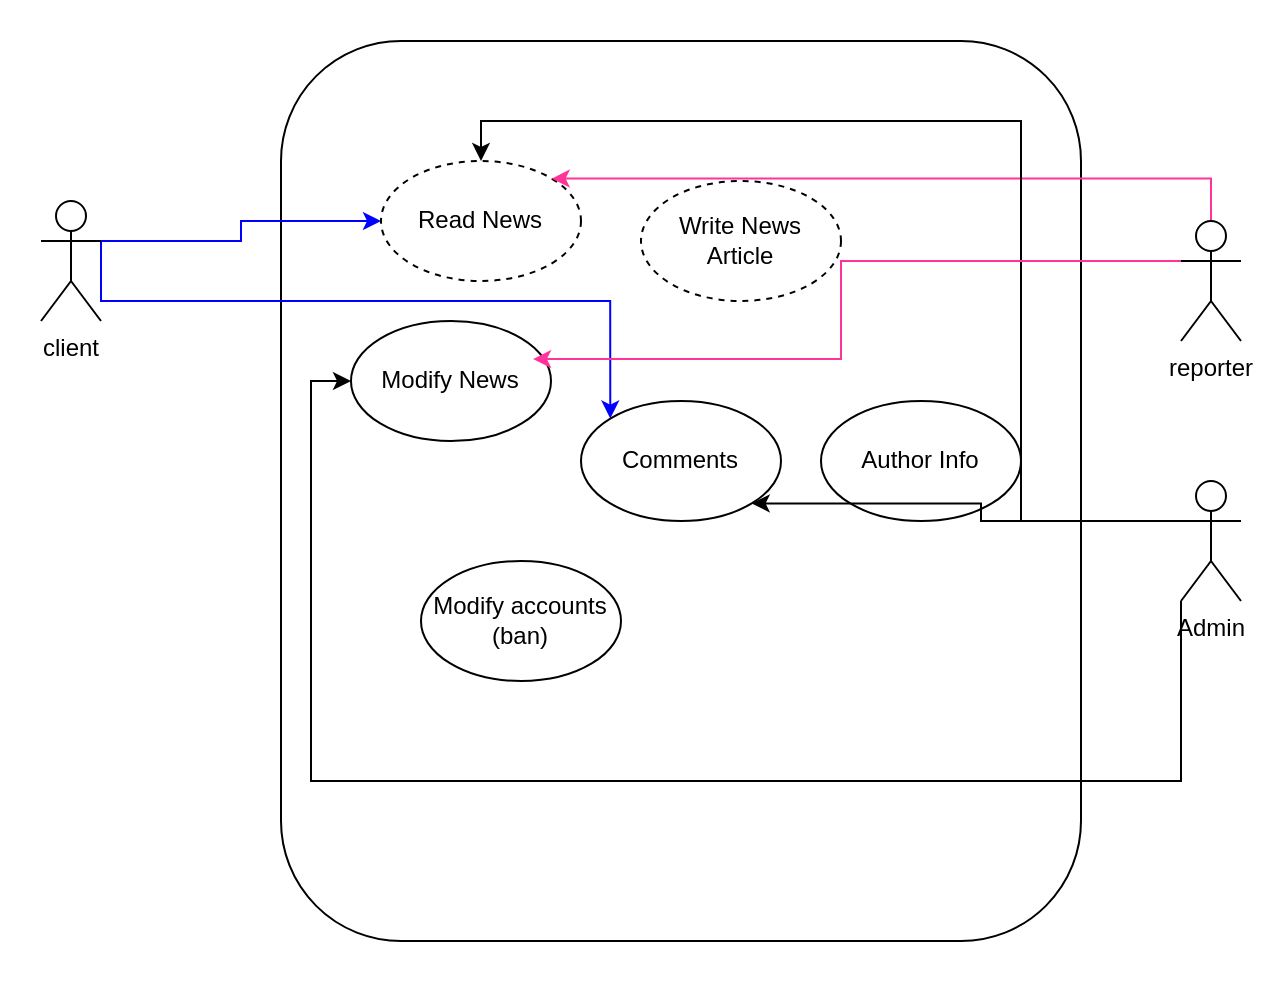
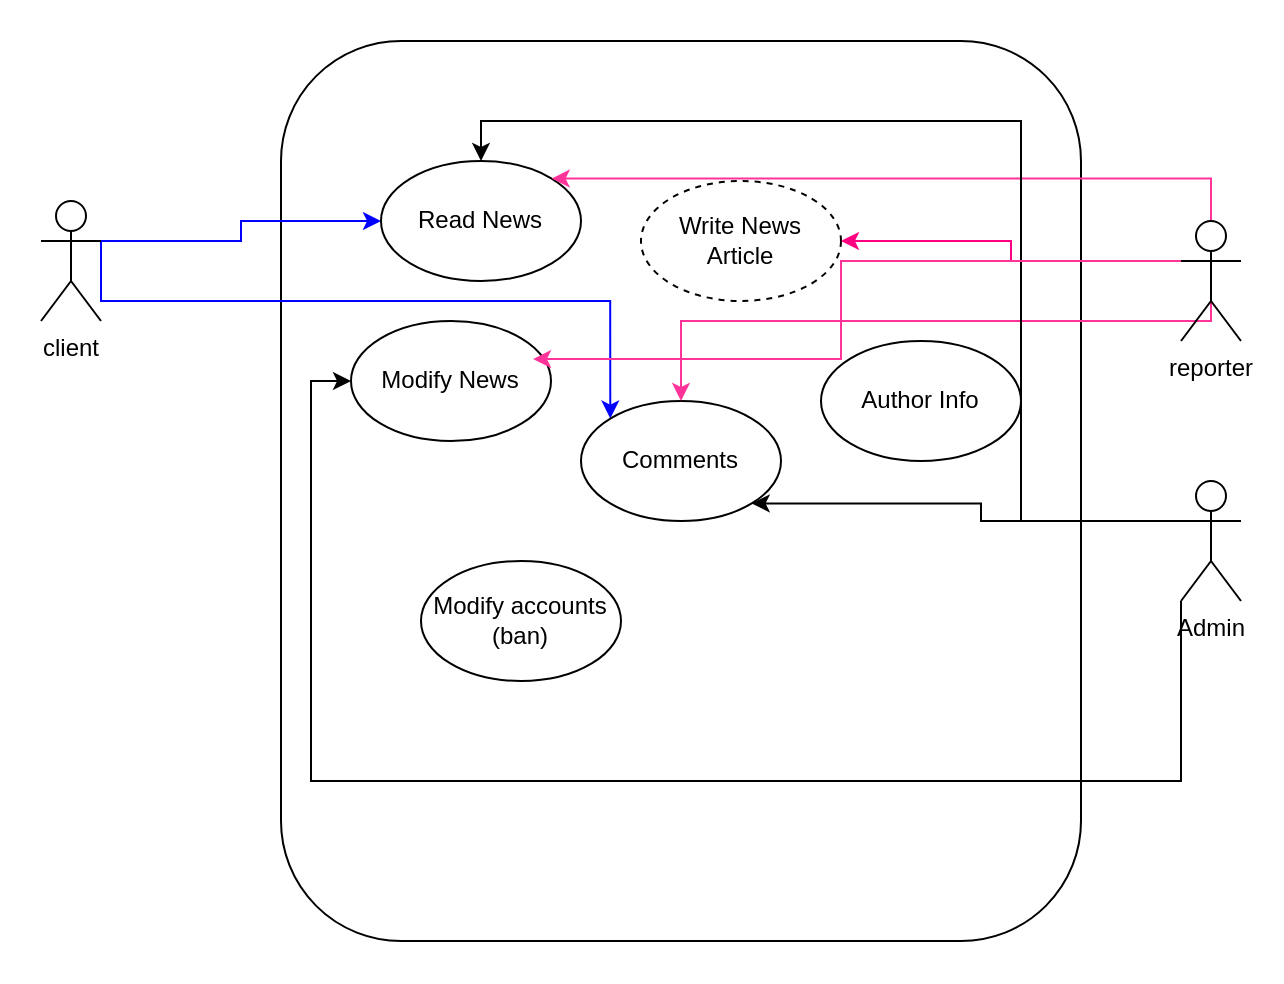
node "Read News": style dashed -> solid
edge "reporter" -> "Write News Article": added
edge "reporter" -> "Comments": added
node "Author Info": moved (921, 461) -> (921, 401)
